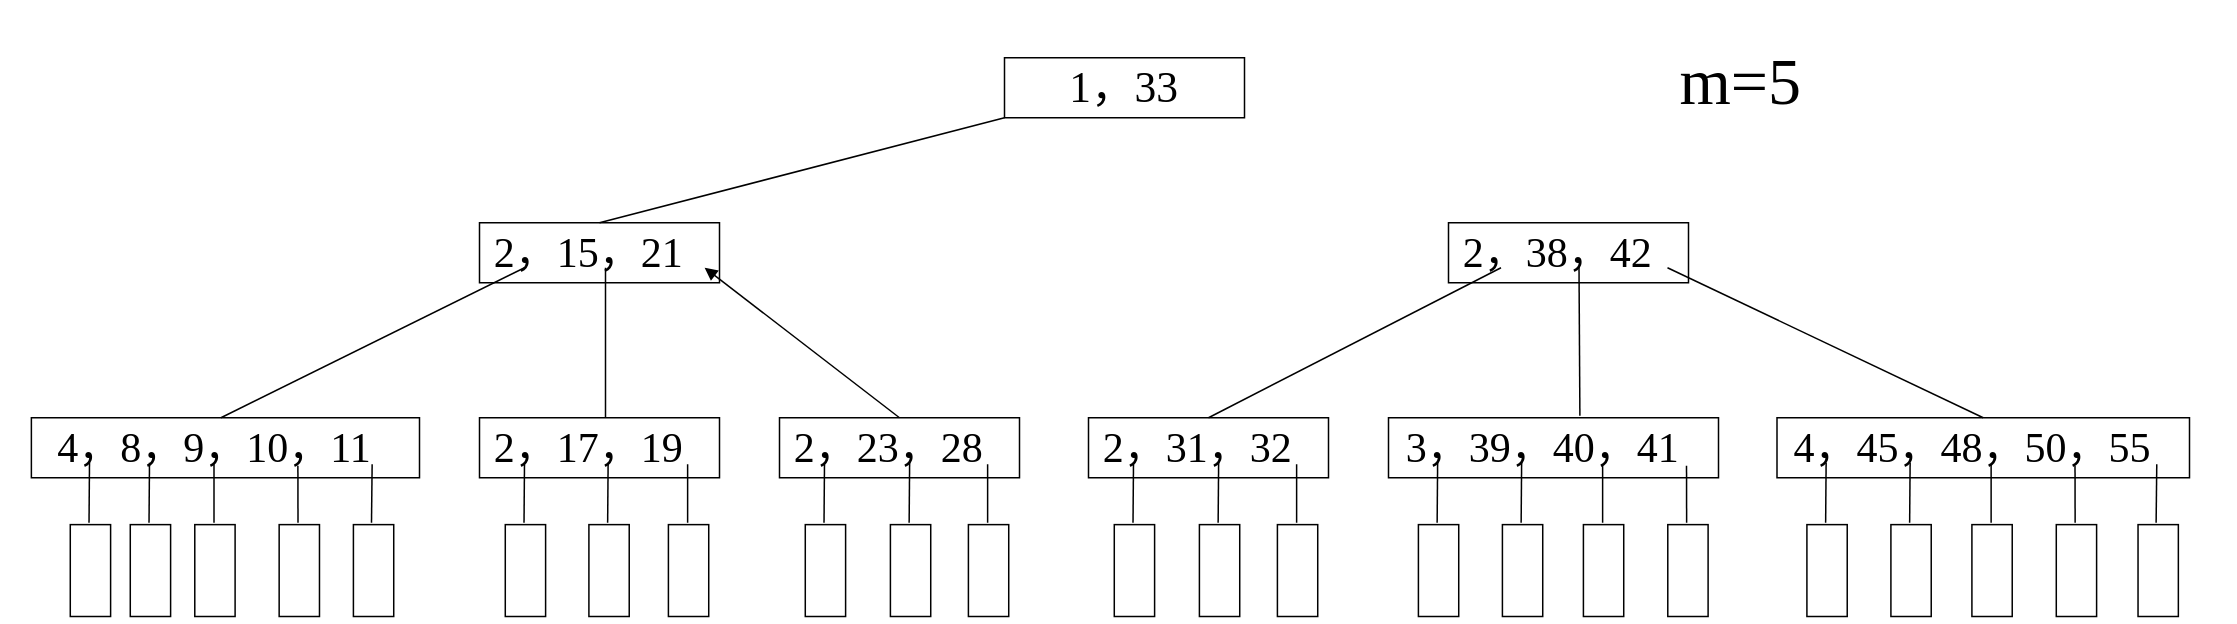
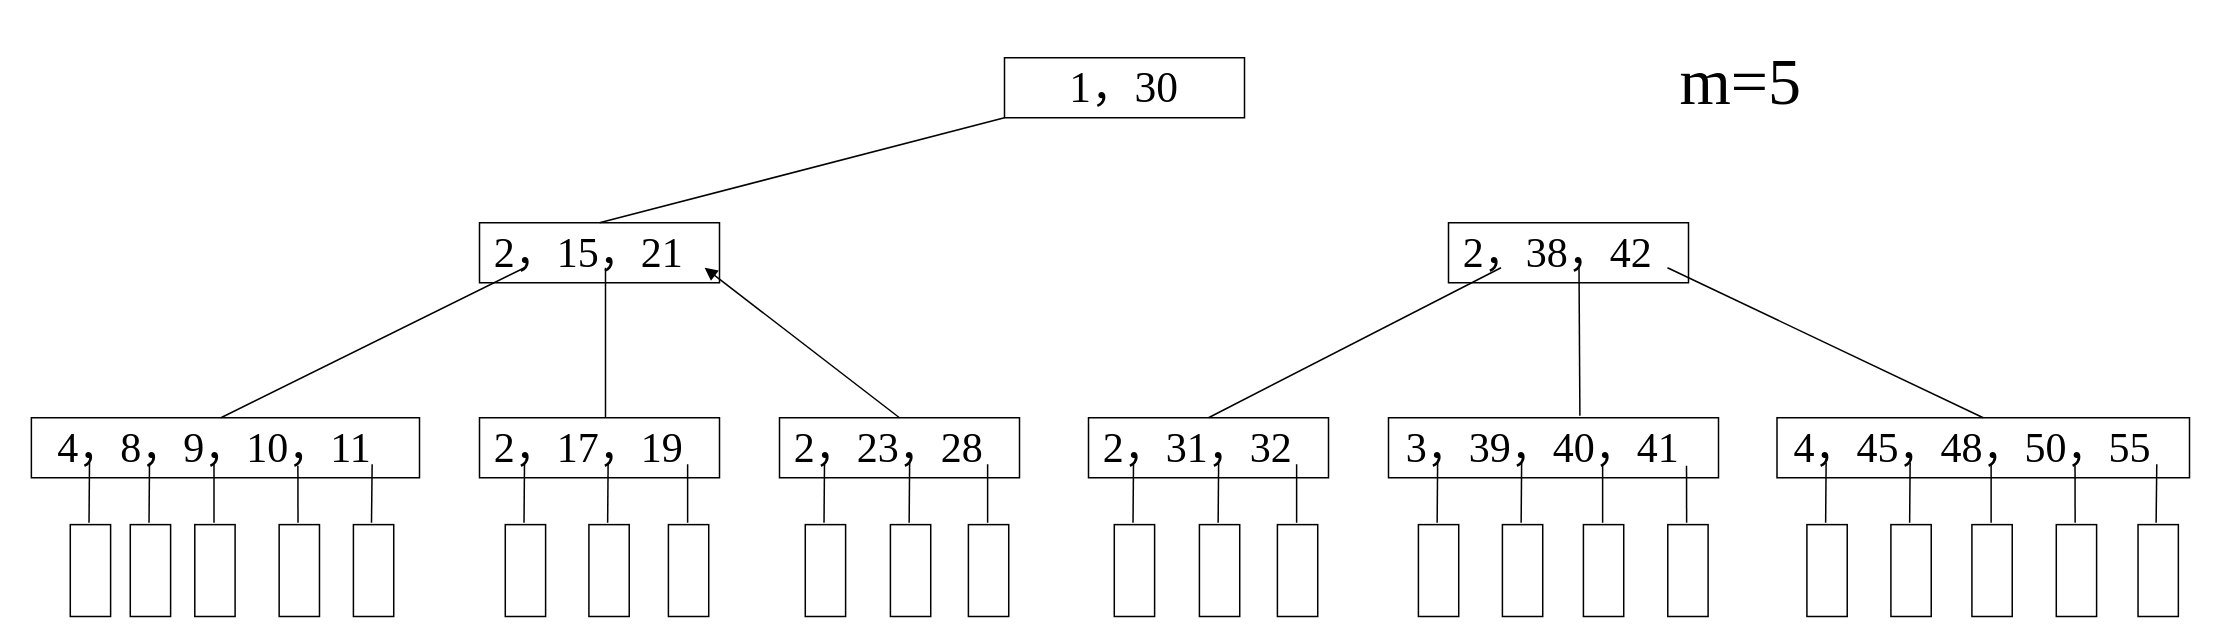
node "1，33": label "1，33" -> "1，30"
